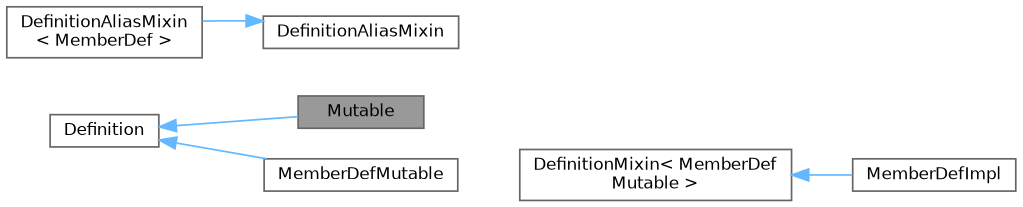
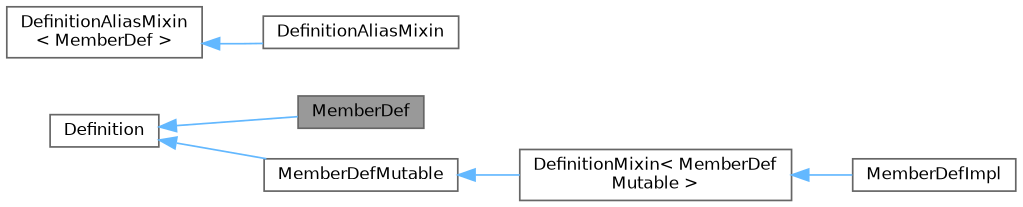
edge "DefinitionAliasMixin < MemberDef >" -> "DefinitionAliasMixin": reversed
node "Mutable": label "Mutable" -> "MemberDef"
edge "DefinitionMixin< MemberDef Mutable >" -> "MemberDefMutable": added
